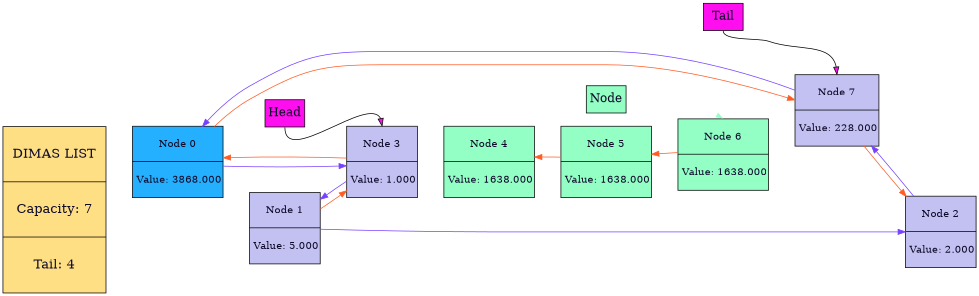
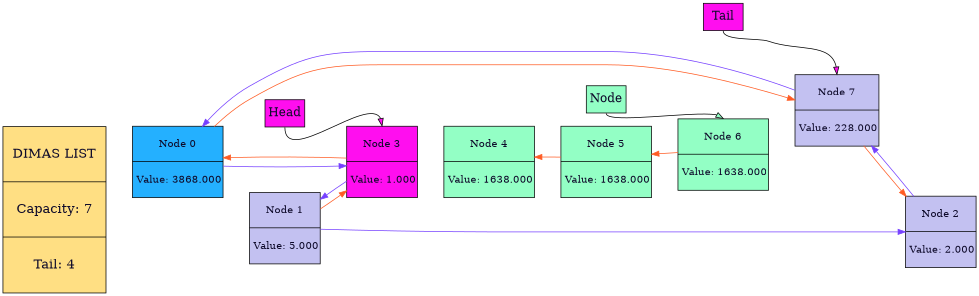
edge "Node" -> "Node 6": color #43ff6400 -> black
node "Node 3": fillcolor #c3c1f1 -> #ff0eef
